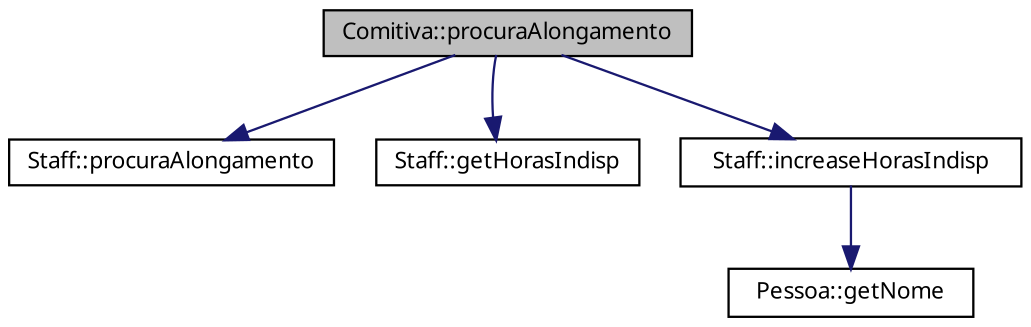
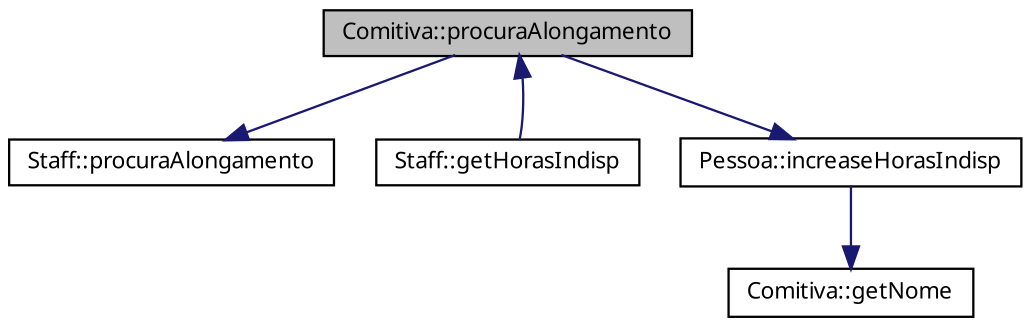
edge "Comitiva::procuraAlongamento" -> "Staff::getHorasIndisp": reversed
node "Staff::increaseHorasIndisp": label "Staff::increaseHorasIndisp" -> "Pessoa::increaseHorasIndisp"
node "Pessoa::getNome": label "Pessoa::getNome" -> "Comitiva::getNome"
